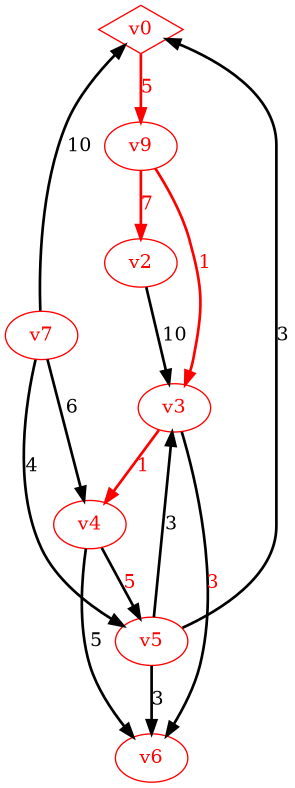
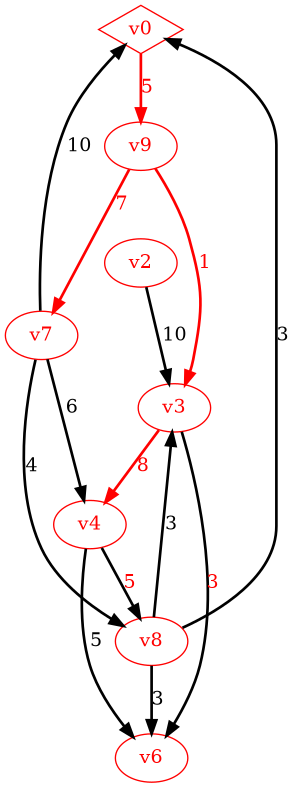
edge "v9" -> "v2": now "v9" -> "v7"
edge "v3" -> "v4": label "1" -> "8"
node "v5": label "v5" -> "v8"
